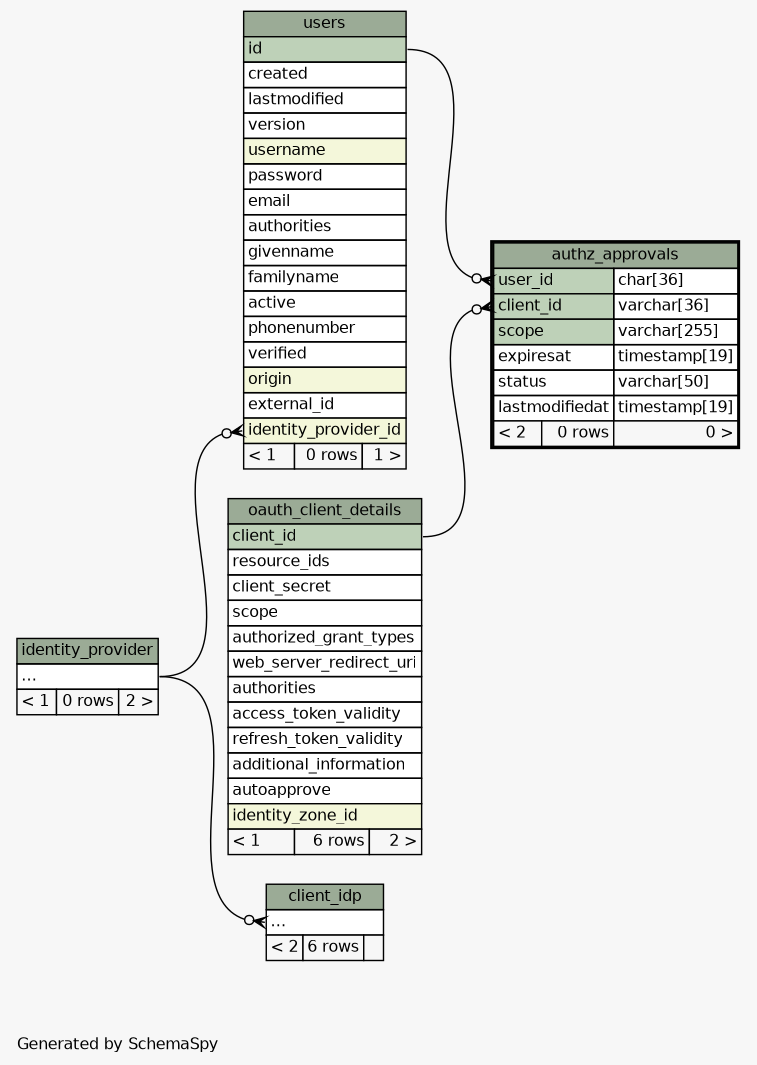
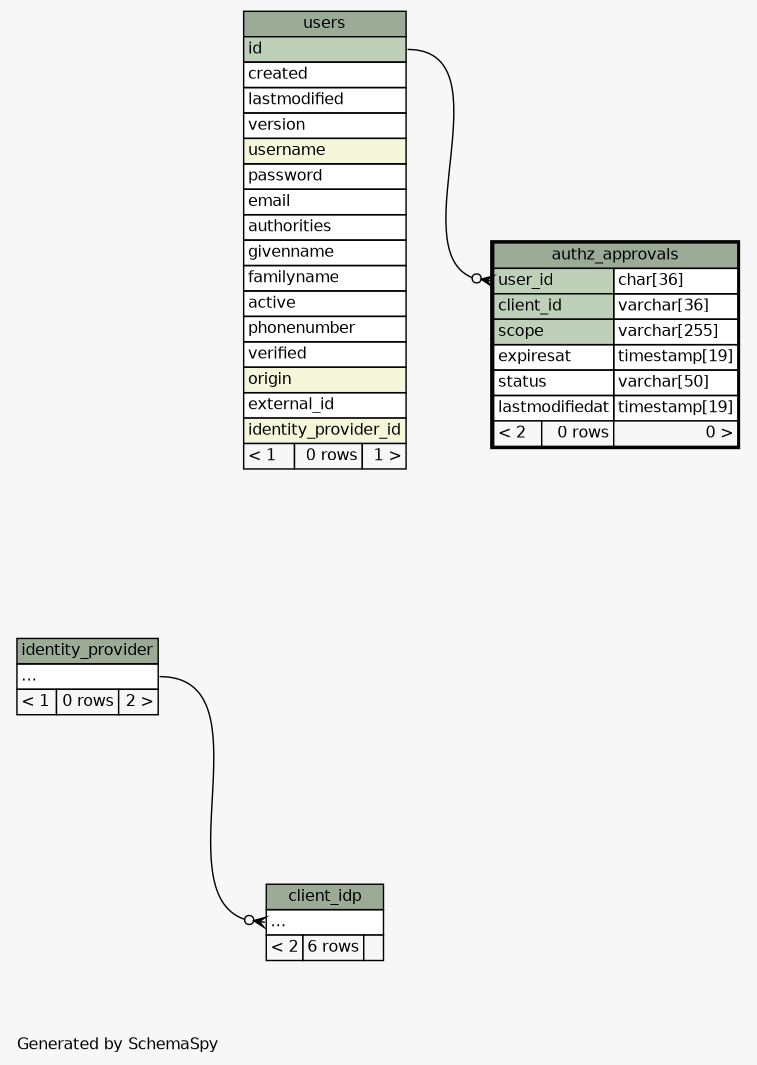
edge "identity_provider" -> "users": removed
node "oauth_client_details": removed
